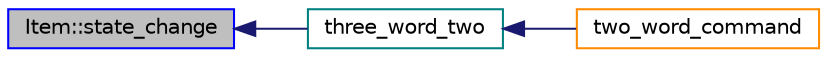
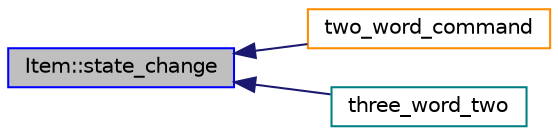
edge "two_word_command" -> "three_word_two": now "two_word_command" -> "Item::state_change"
